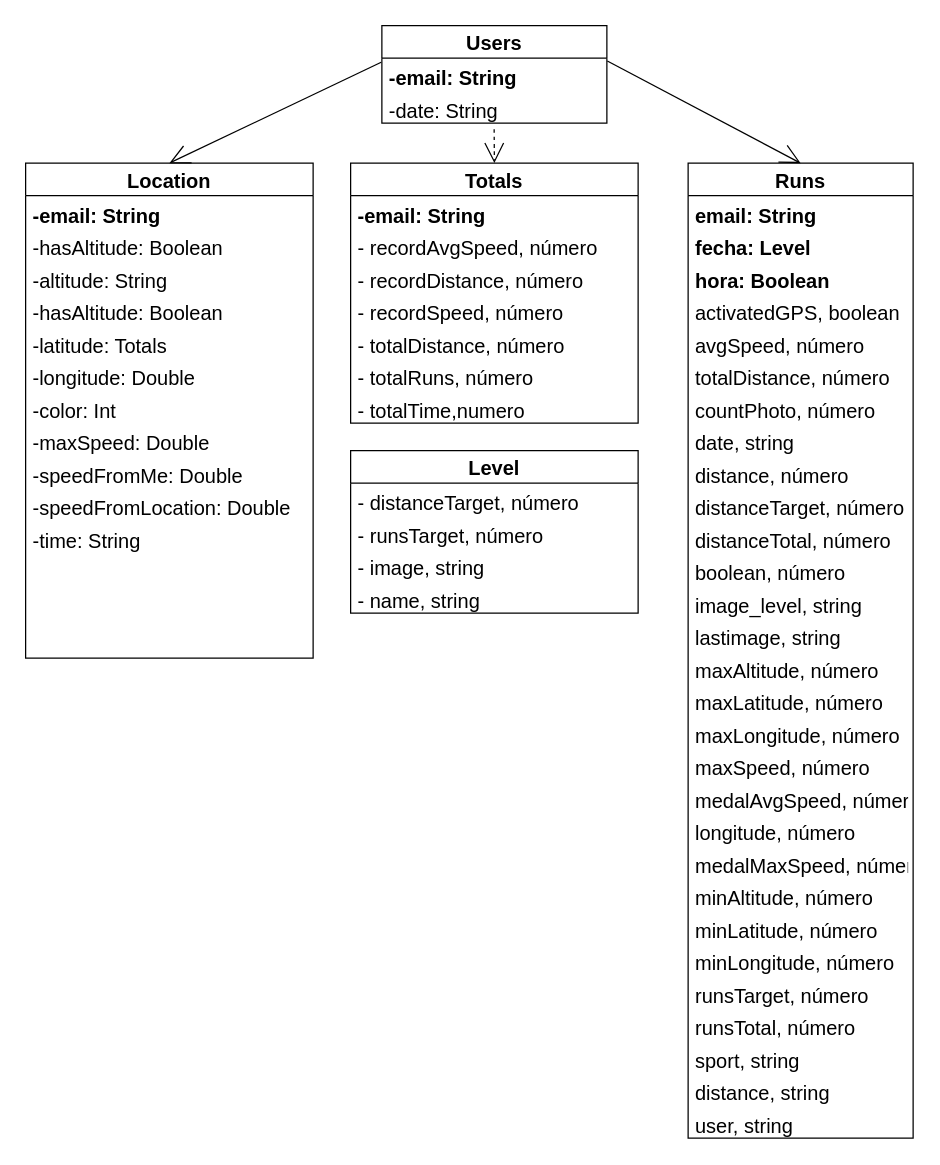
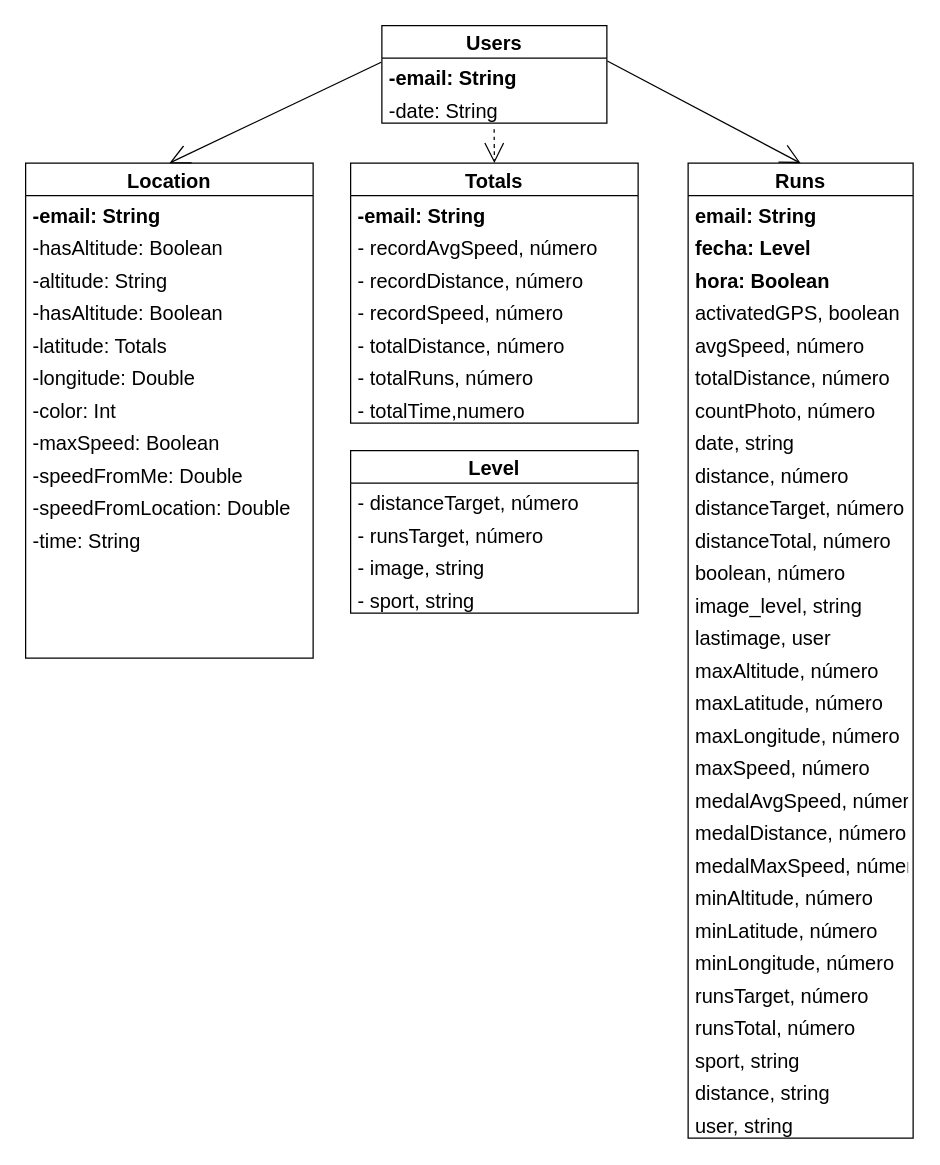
node "-maxSpeed: Double": label "-maxSpeed: Double" -> "-maxSpeed: Boolean"
node "- name, string": label "- name, string" -> "- sport, string"
node "lastimage, string": label "lastimage, string" -> "lastimage, user"
node "longitude, número": label "longitude, número" -> "medalDistance, número"
